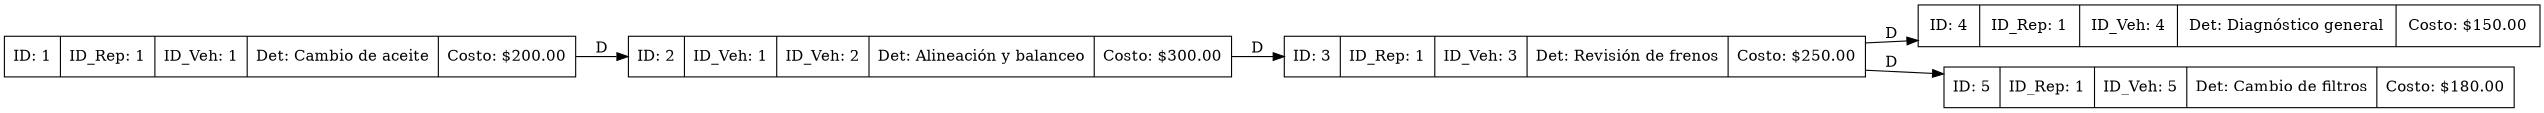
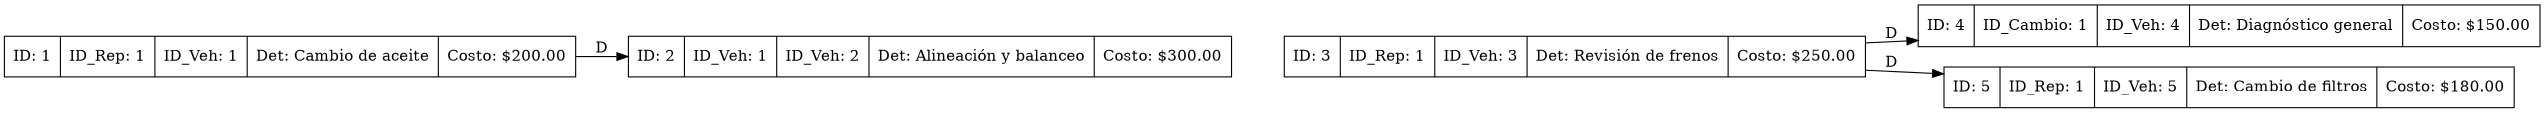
node "ID: 4": text "ID_Rep: 1" -> "ID_Cambio: 1"
edge "ID: 2" -> "ID: 3": removed, label "D"
